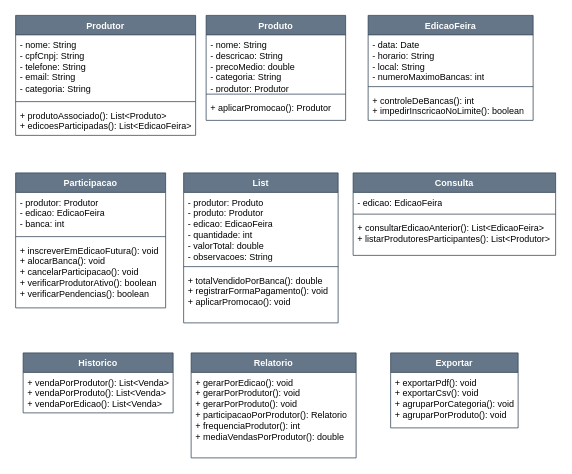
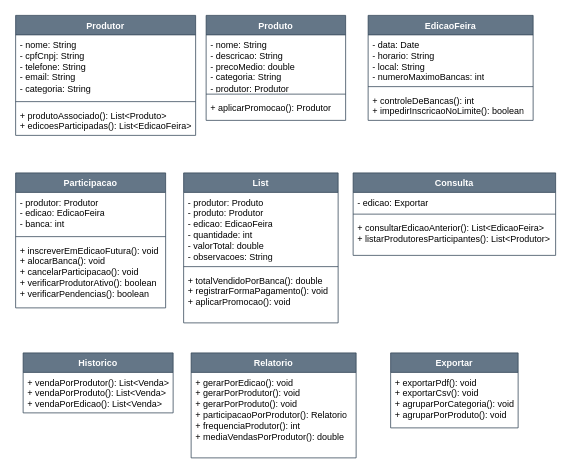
node "- edicao: EdicaoFeira": label "- edicao: EdicaoFeira" -> "- edicao: Exportar"
